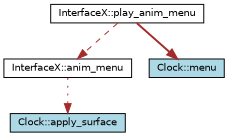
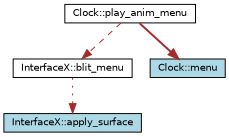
node "InterfaceX::play_anim_menu": label "InterfaceX::play_anim_menu" -> "Clock::play_anim_menu"
node "InterfaceX::anim_menu": label "InterfaceX::anim_menu" -> "InterfaceX::blit_menu"
node "Clock::apply_surface": label "Clock::apply_surface" -> "InterfaceX::apply_surface"
